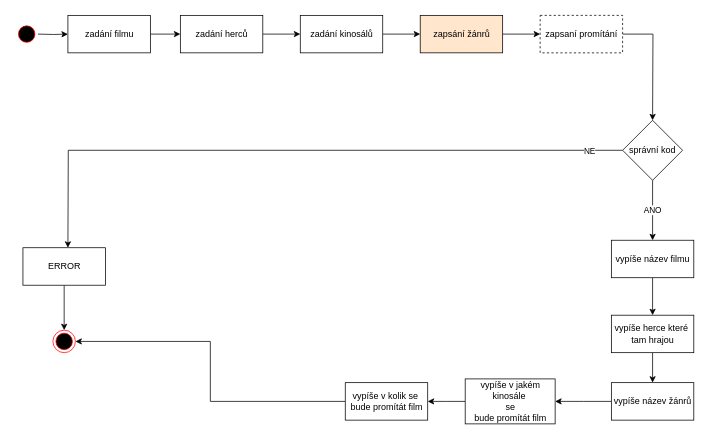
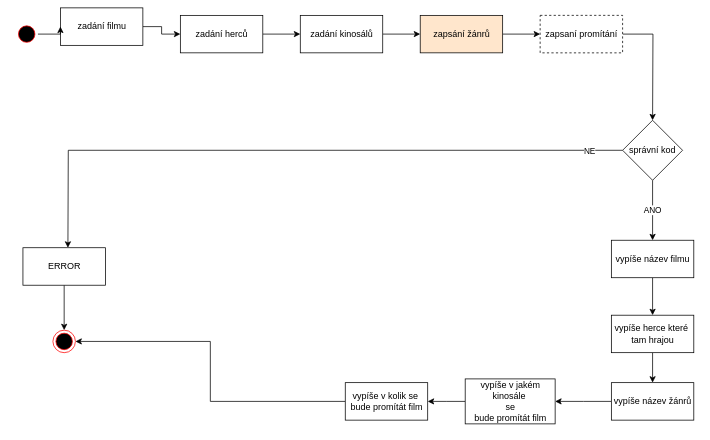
node "zadání filmu": moved (109, 34) -> (102, 27)
